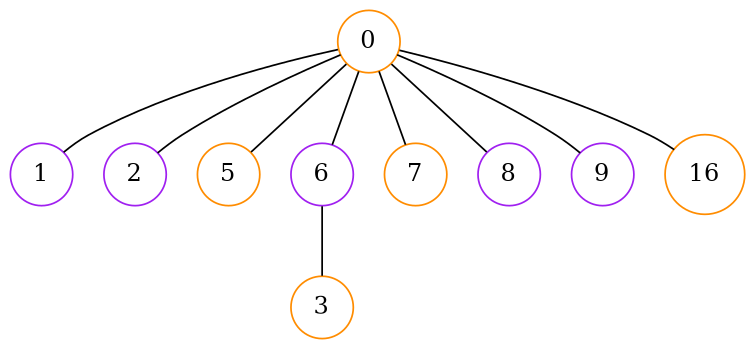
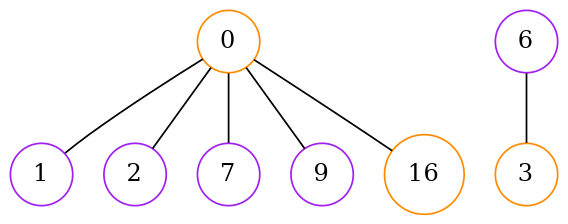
edge "0" -- "6": removed
node "5": removed
node "7": color darkorange -> purple
node "8": removed
